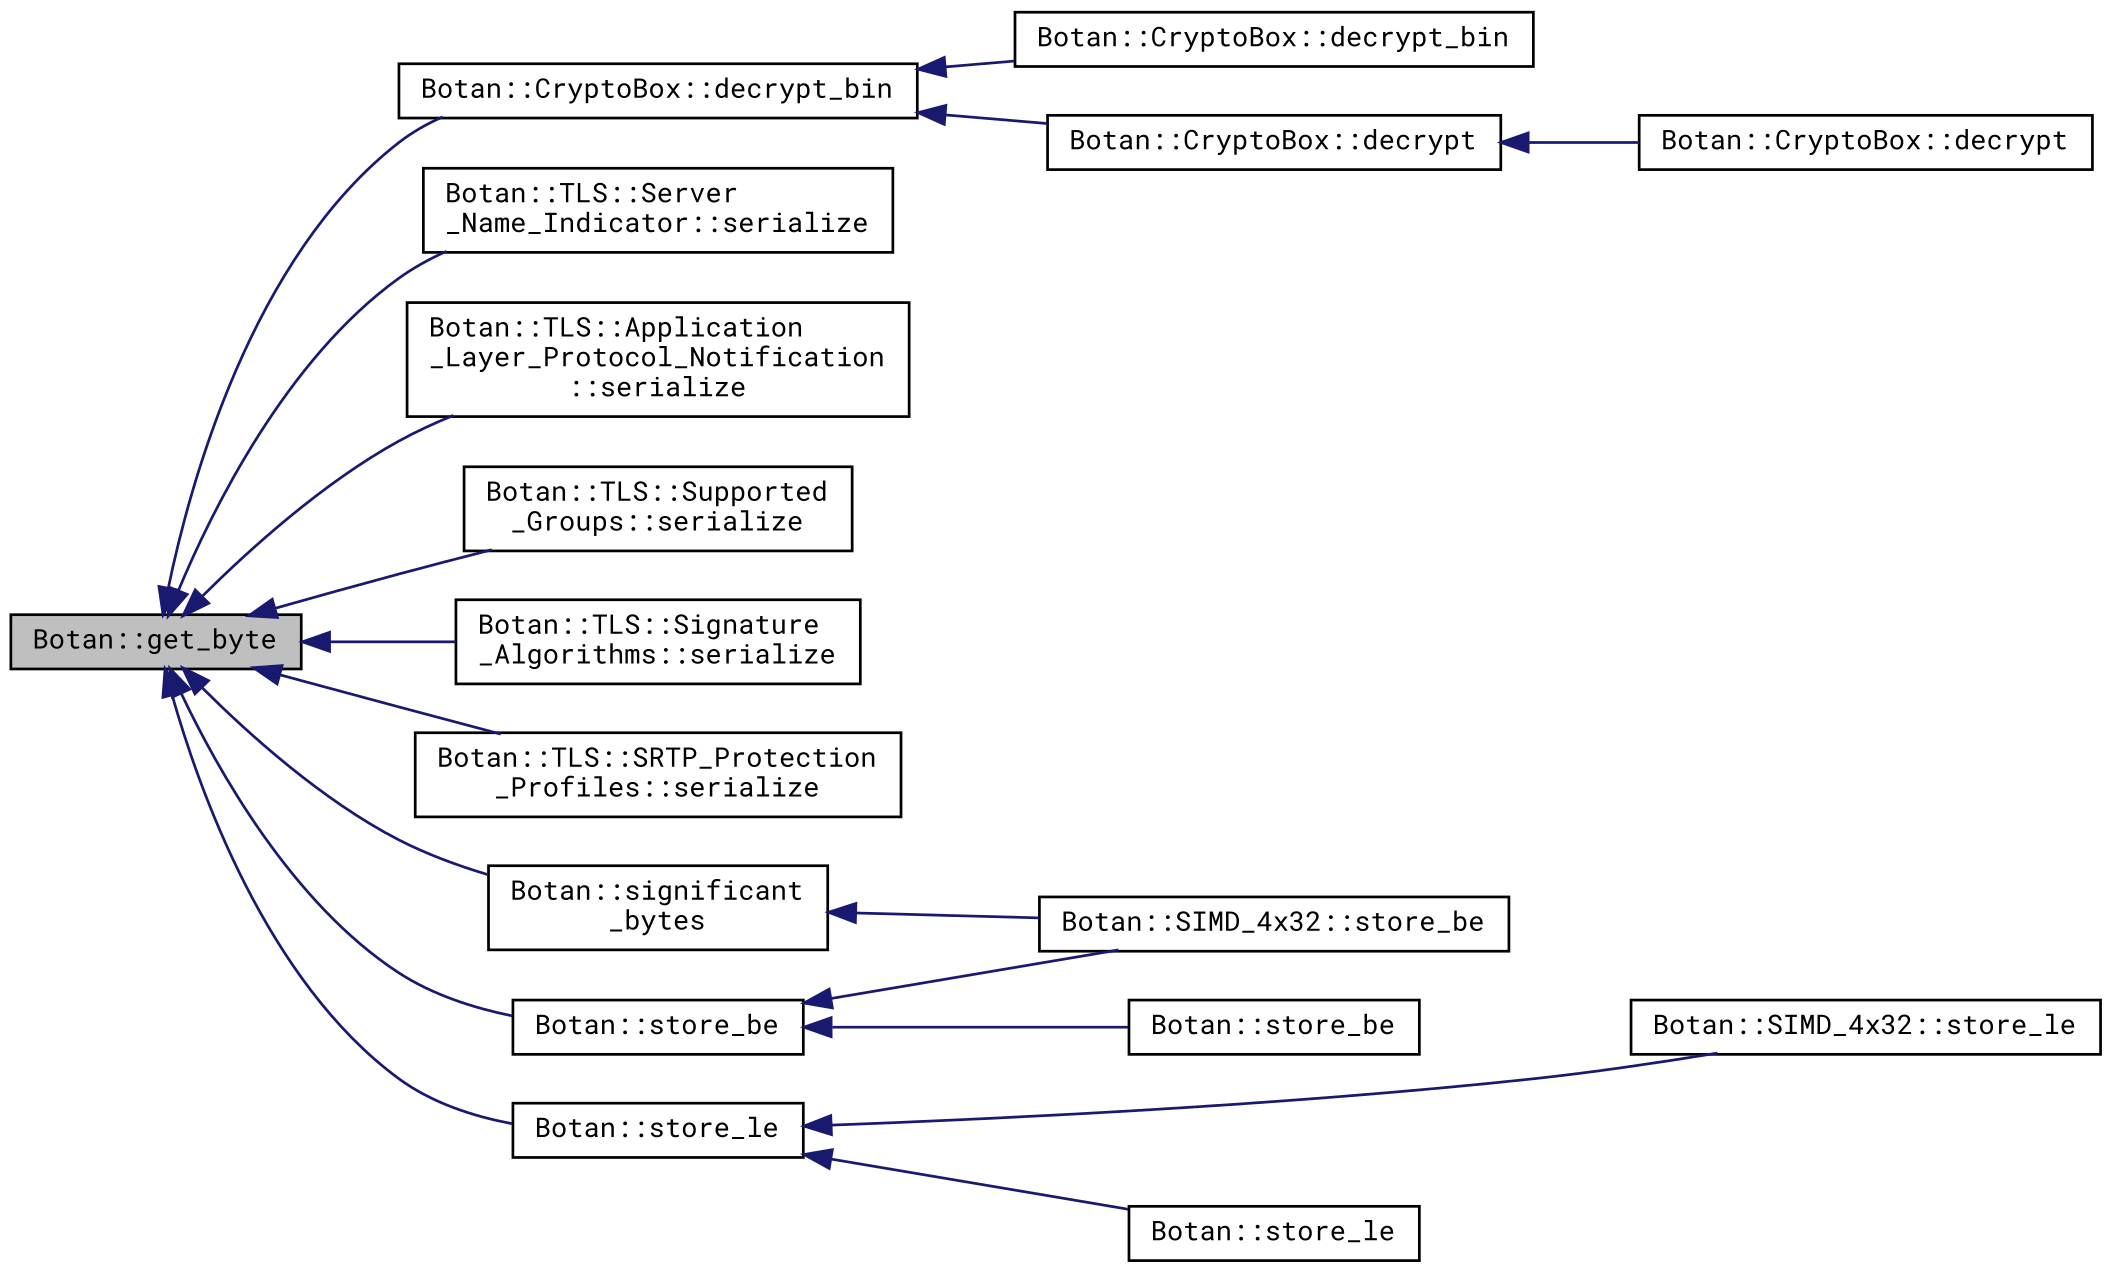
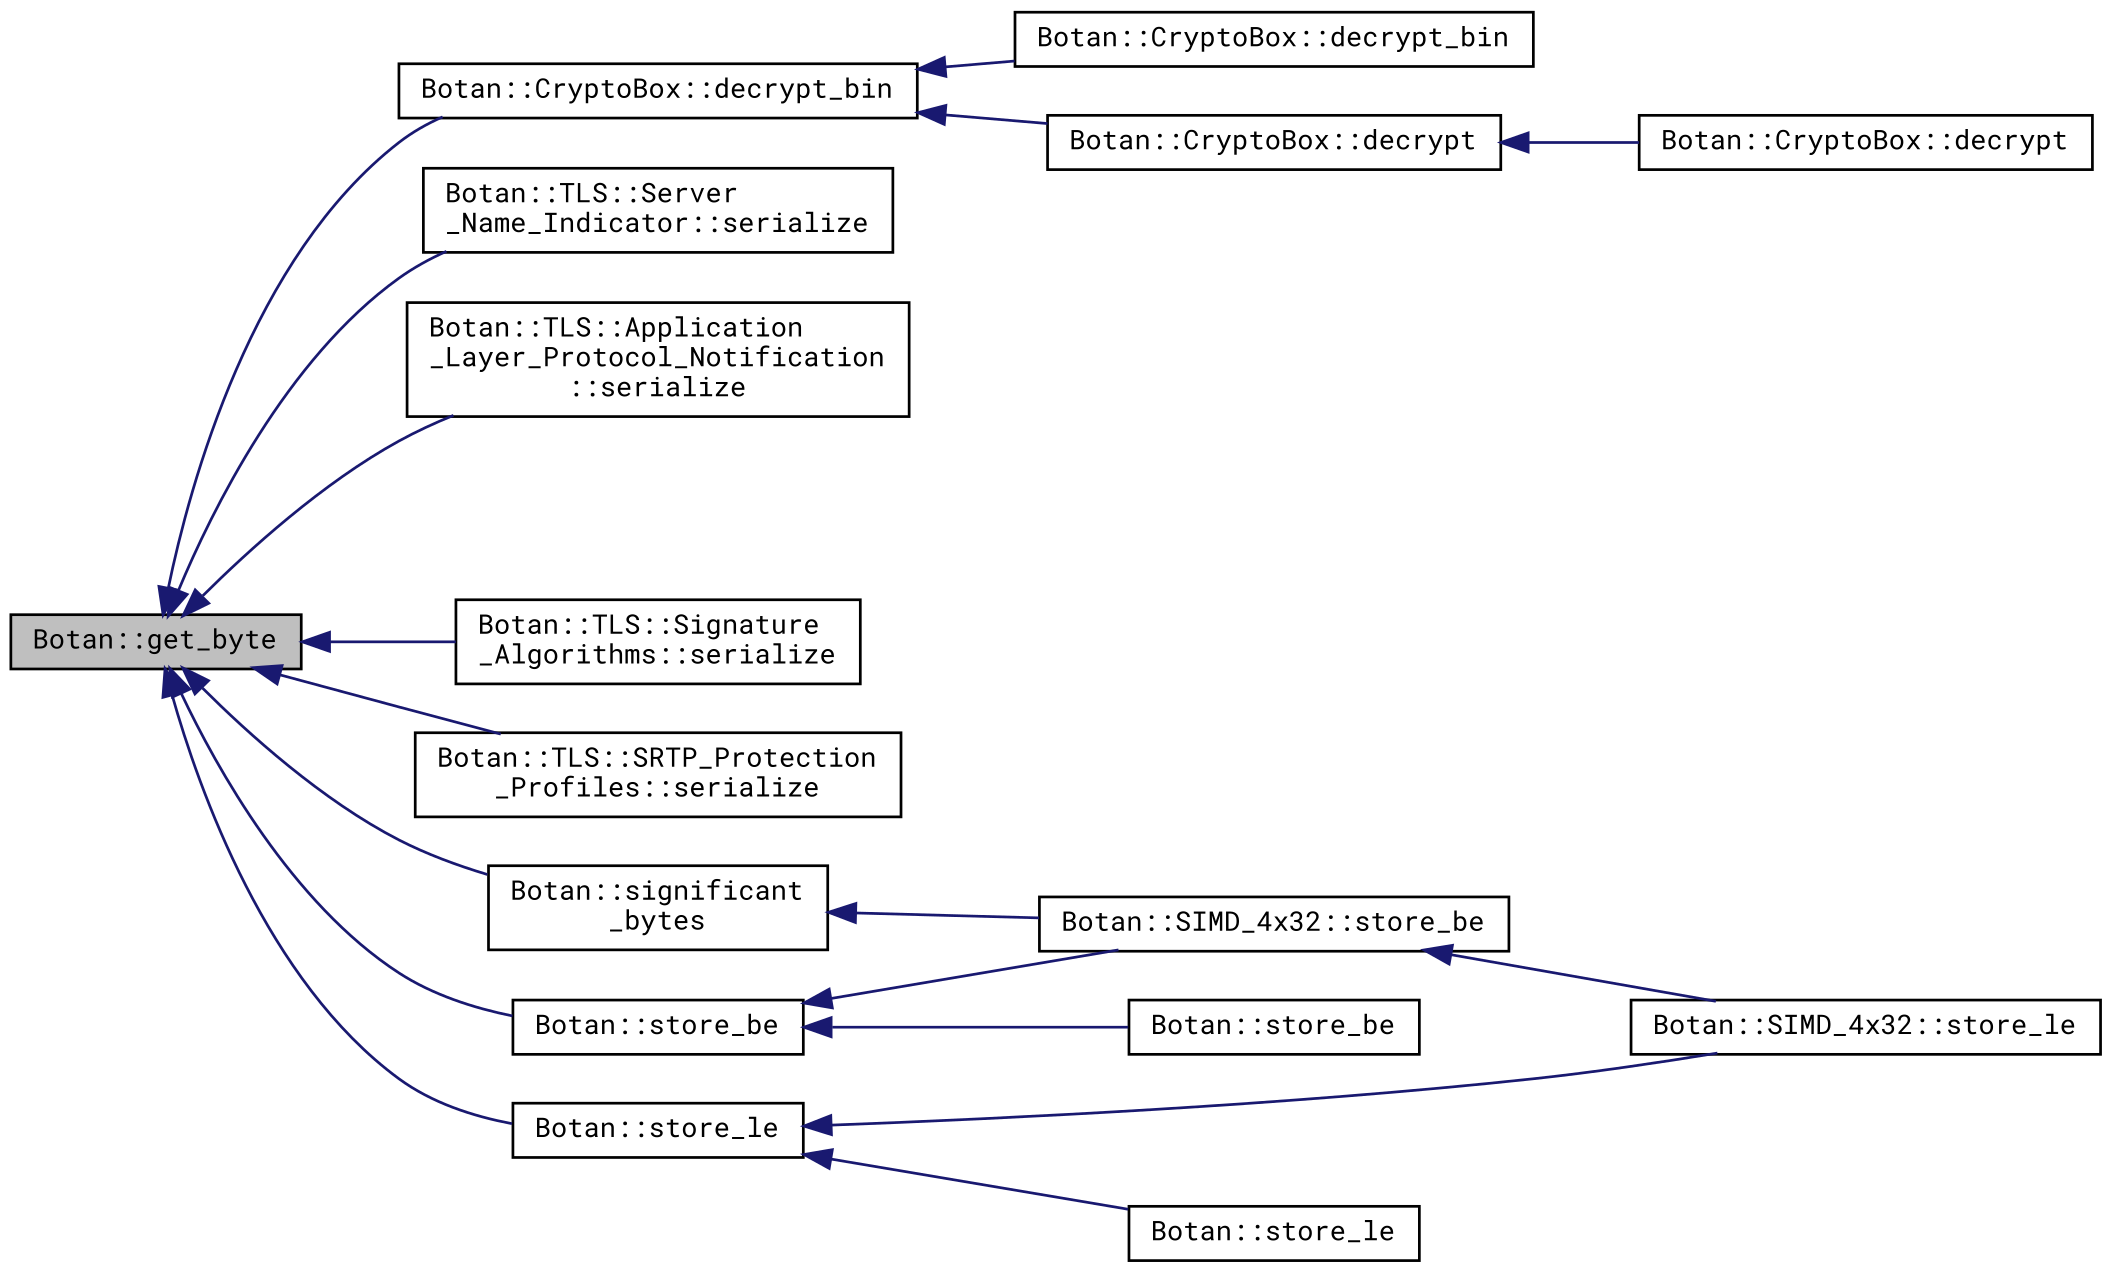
node "Botan::TLS::Supported _Groups::serialize": removed
edge "Botan::SIMD_4x32::store_le" -> "Botan::SIMD_4x32::store_be": added
